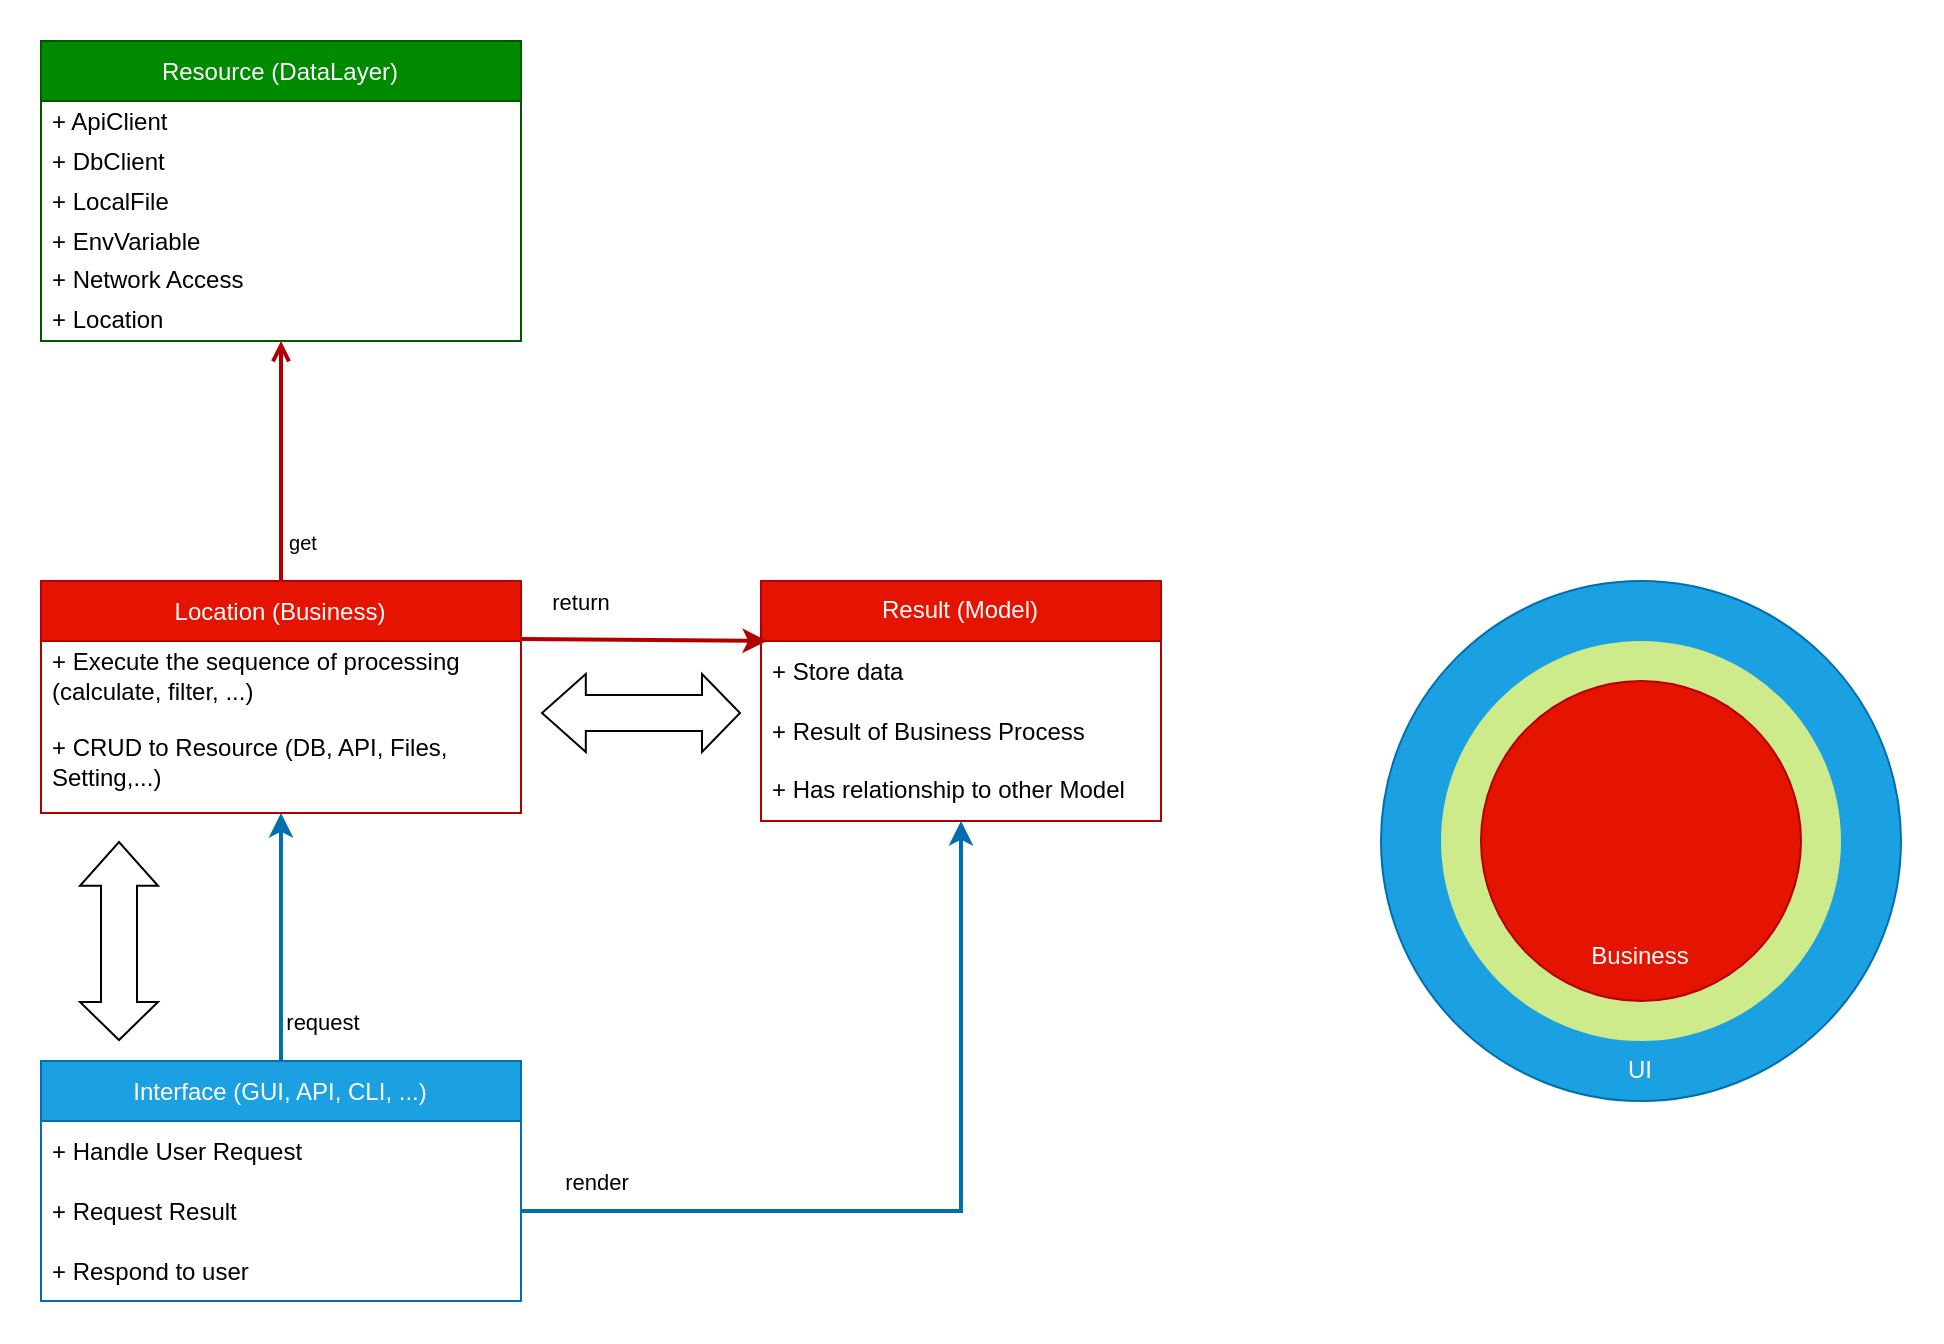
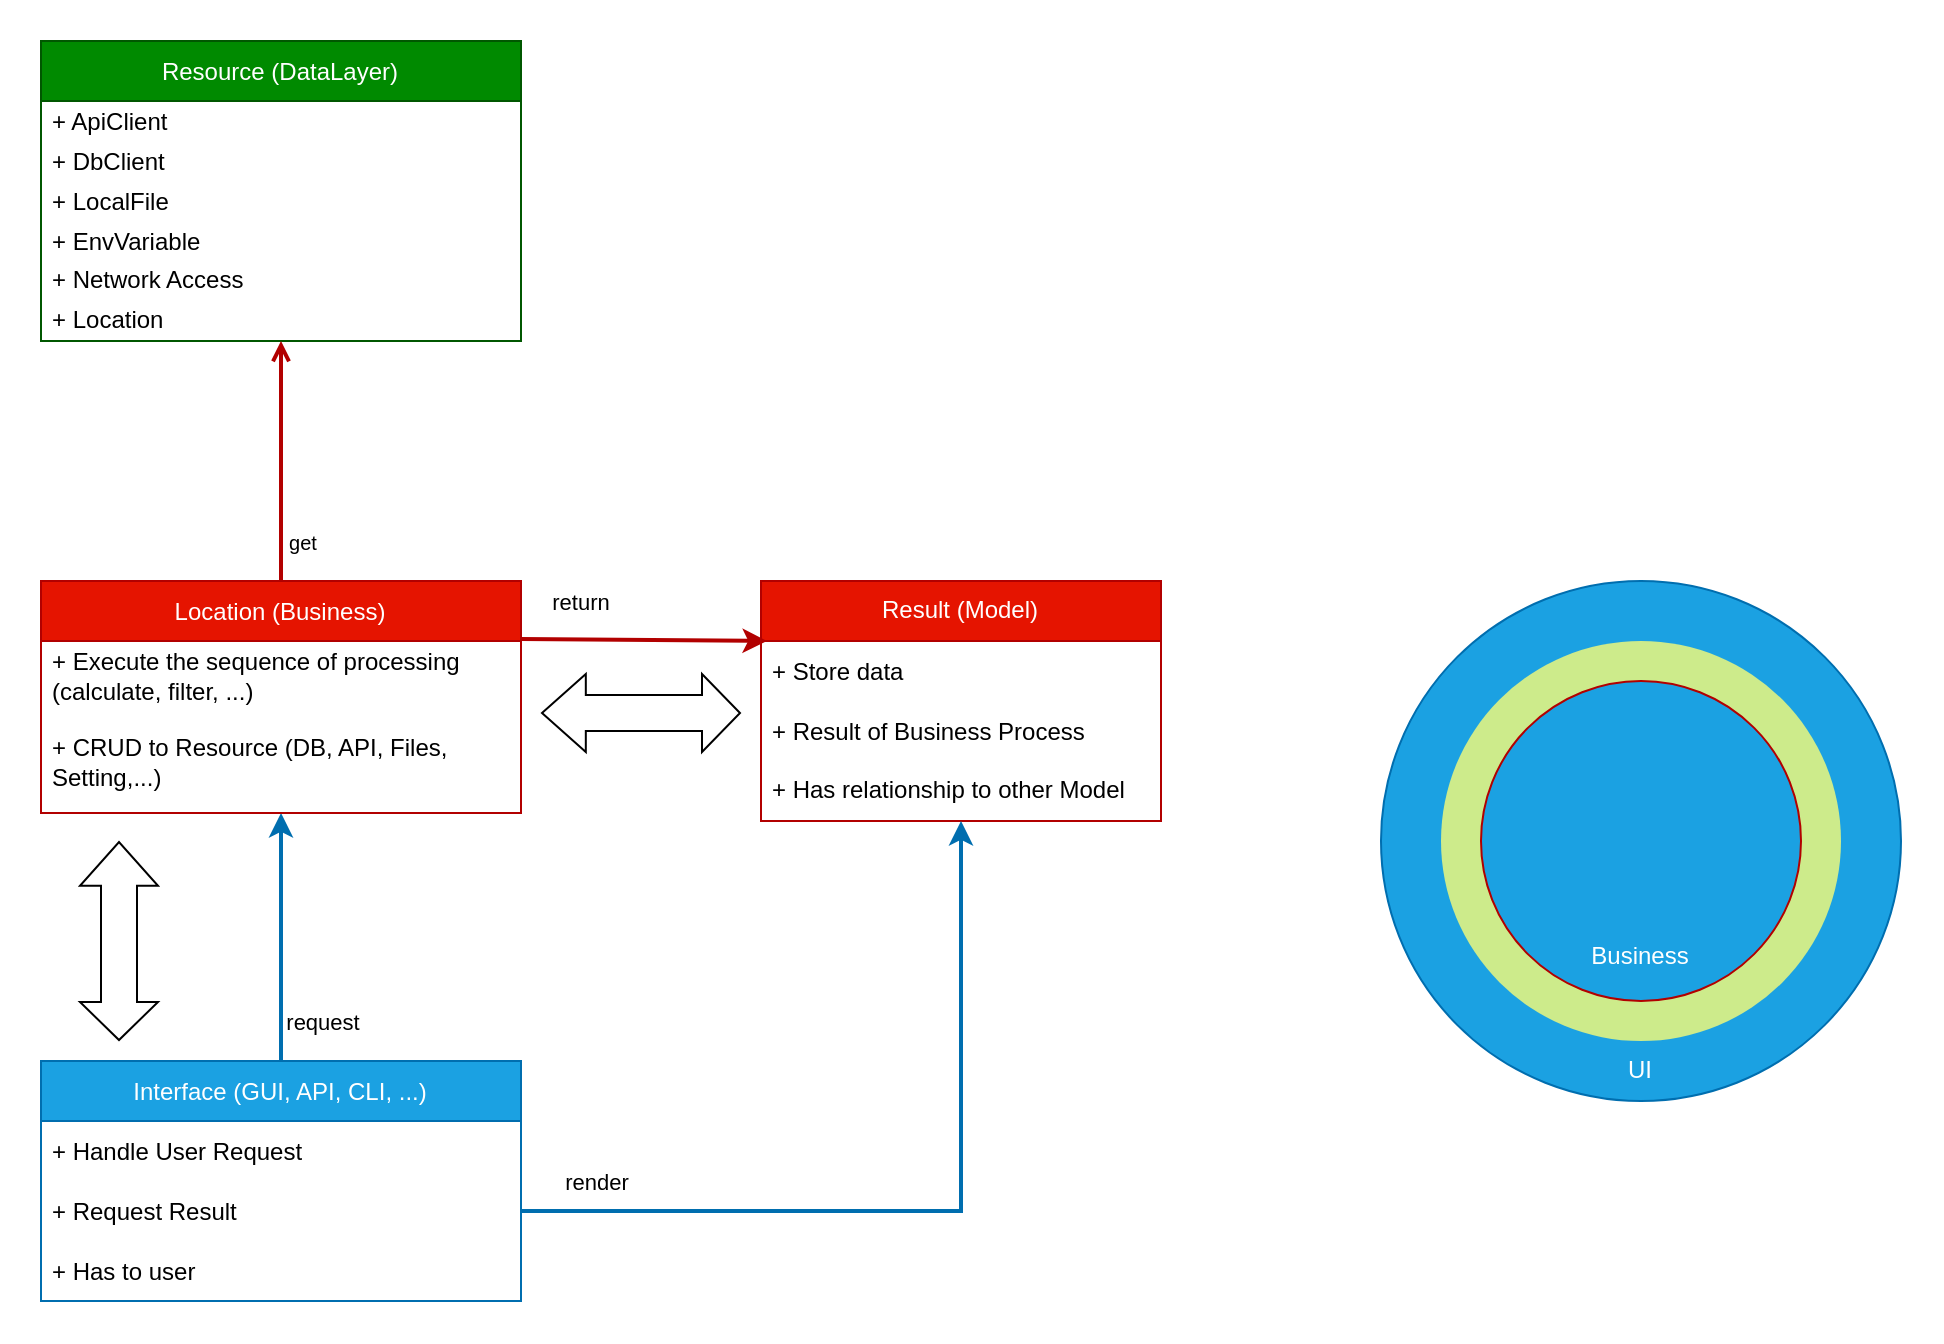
node "Business": fillcolor #e51400 -> #1ba1e2
node "+ Respond to user": label "+ Respond to user" -> "+ Has to user"
